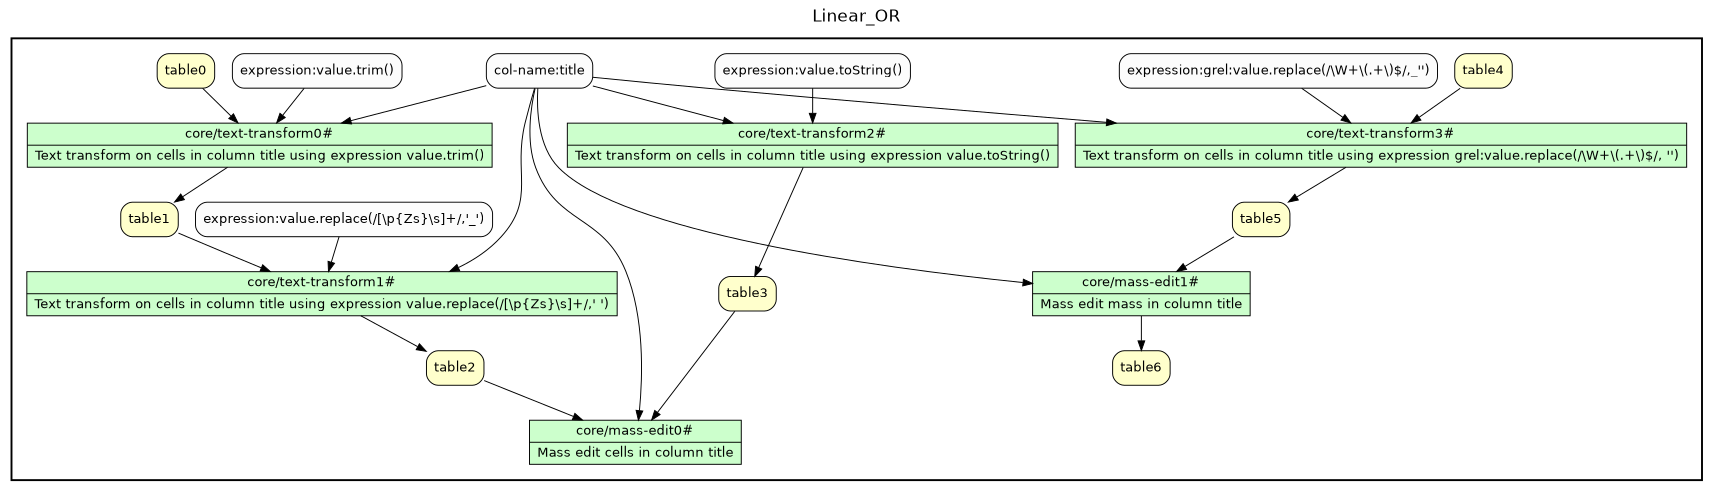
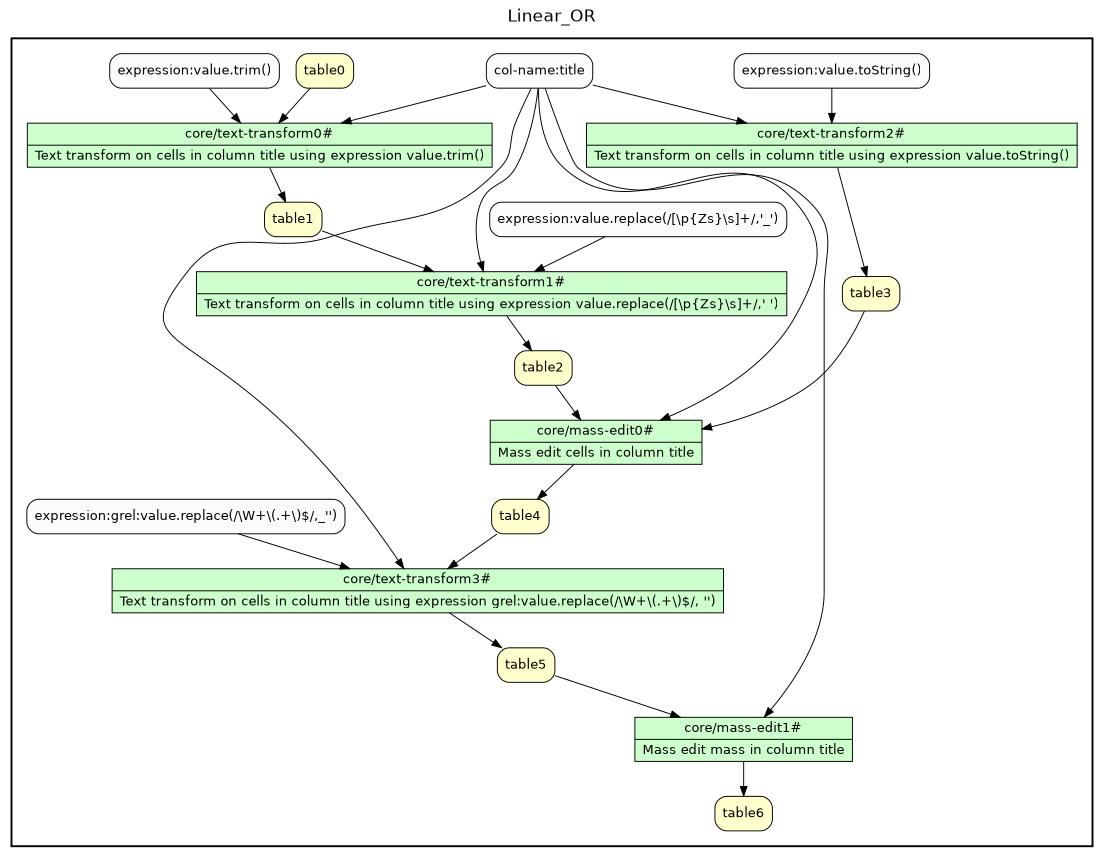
edge "core/mass-edit0#" -> "table4": added
